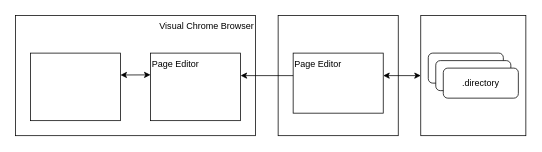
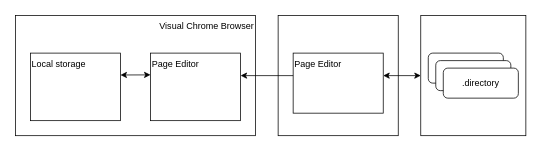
node "Local storage": added
